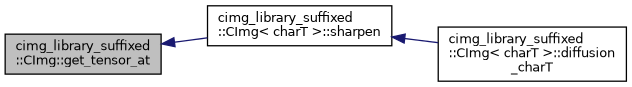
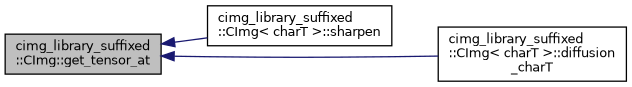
edge "cimg_library_suffixed ::CImg< charT >::diffusion _charT" -> "cimg_library_suffixed ::CImg< charT >::sharpen": now "cimg_library_suffixed ::CImg< charT >::diffusion _charT" -> "cimg_library_suffixed ::CImg::get_tensor_at"
